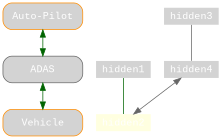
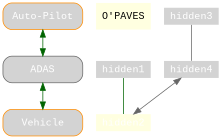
node "O'PAVES": added
